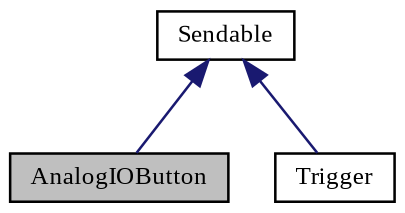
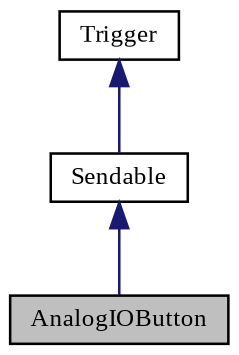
edge "Trigger" -> "Sendable": reversed
